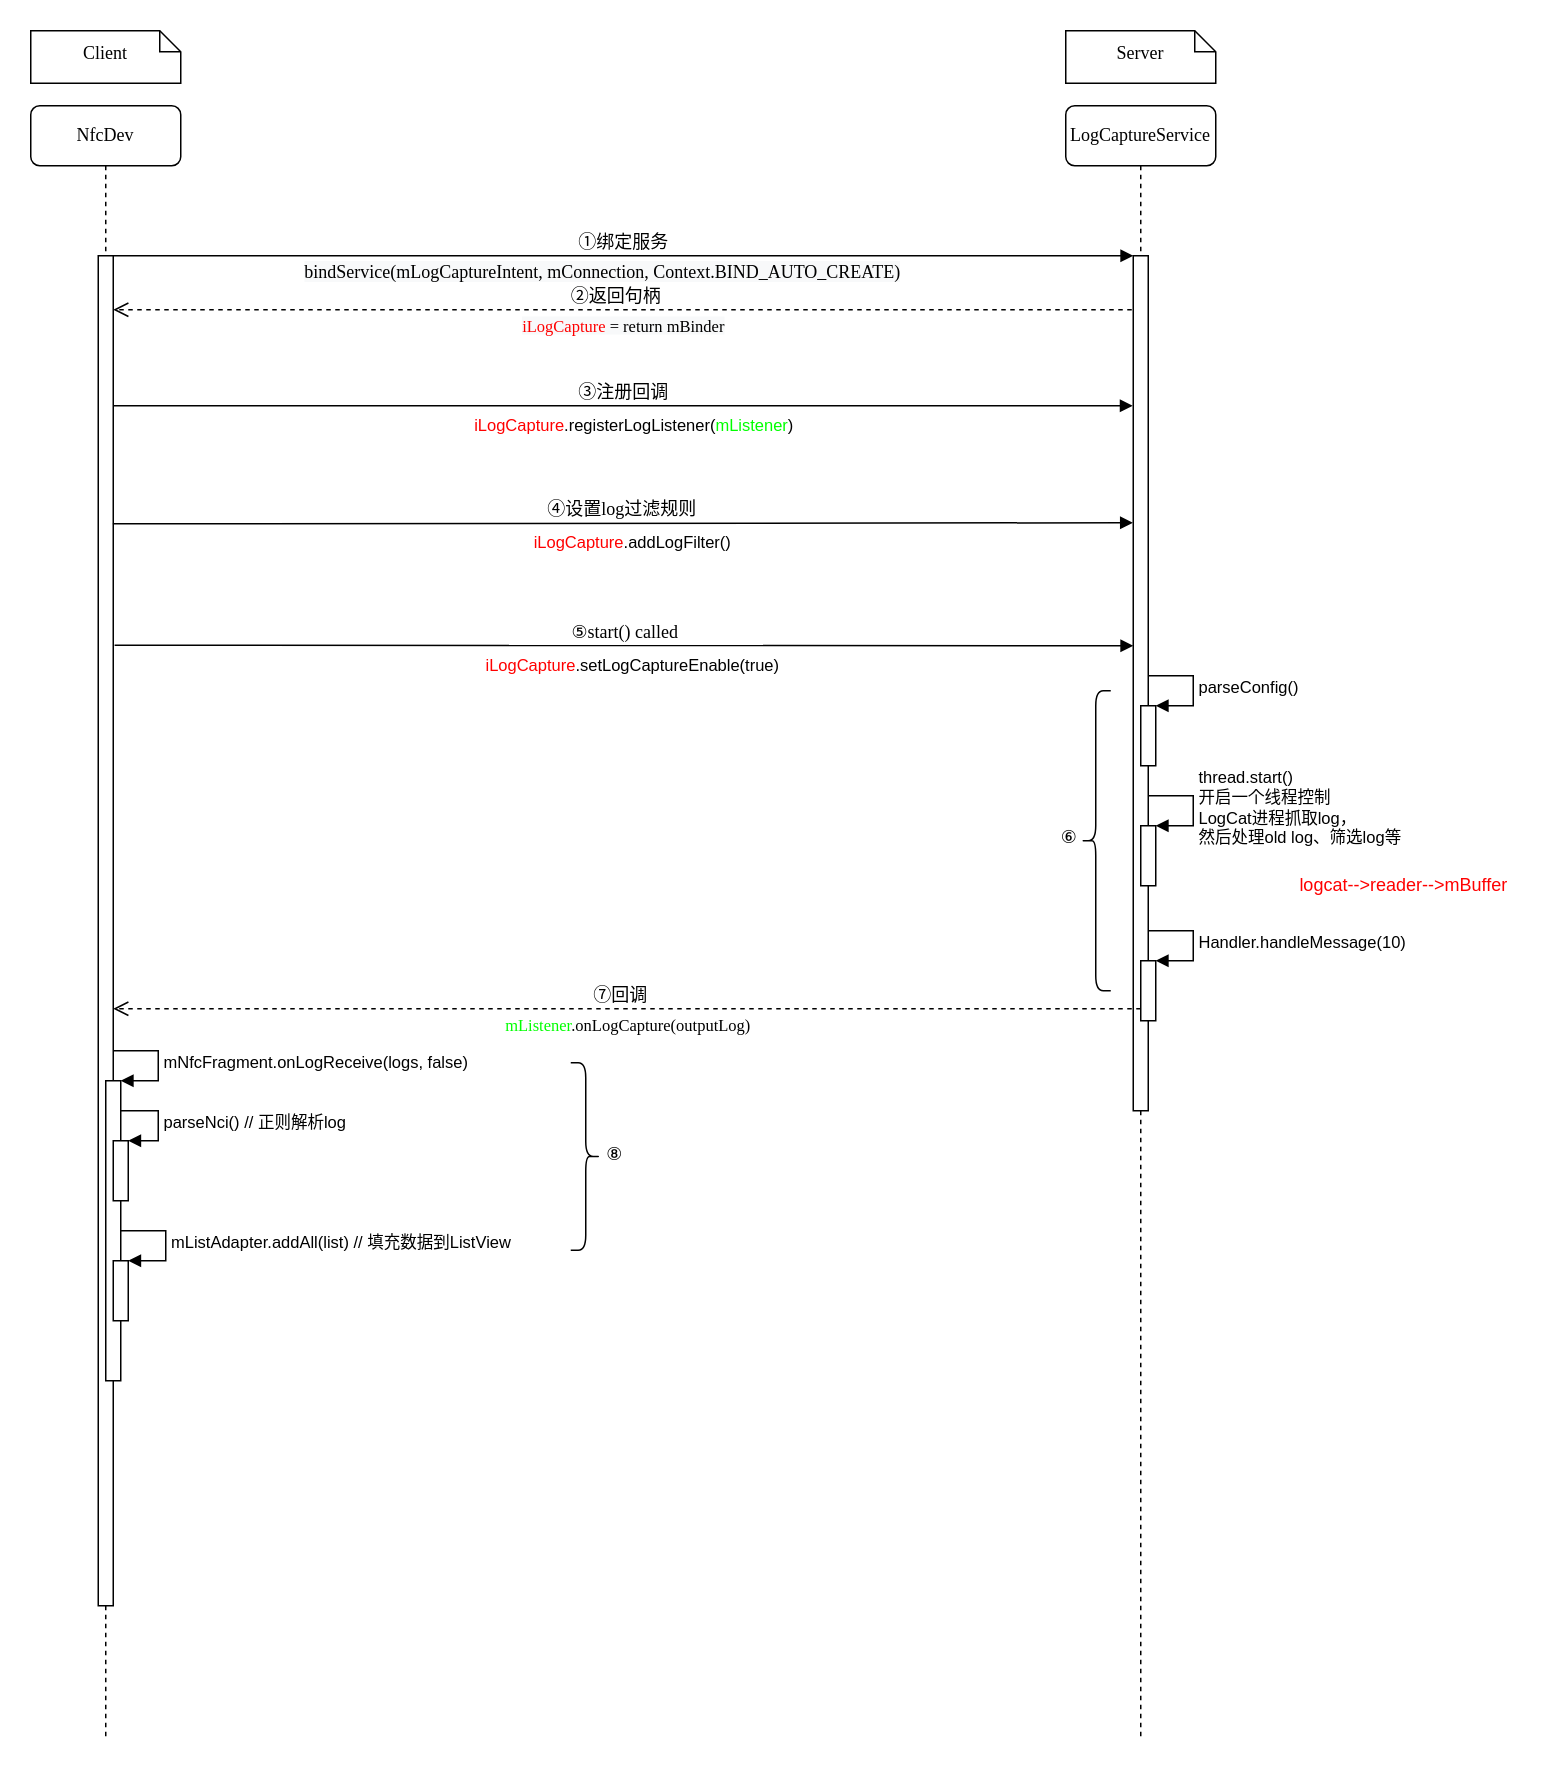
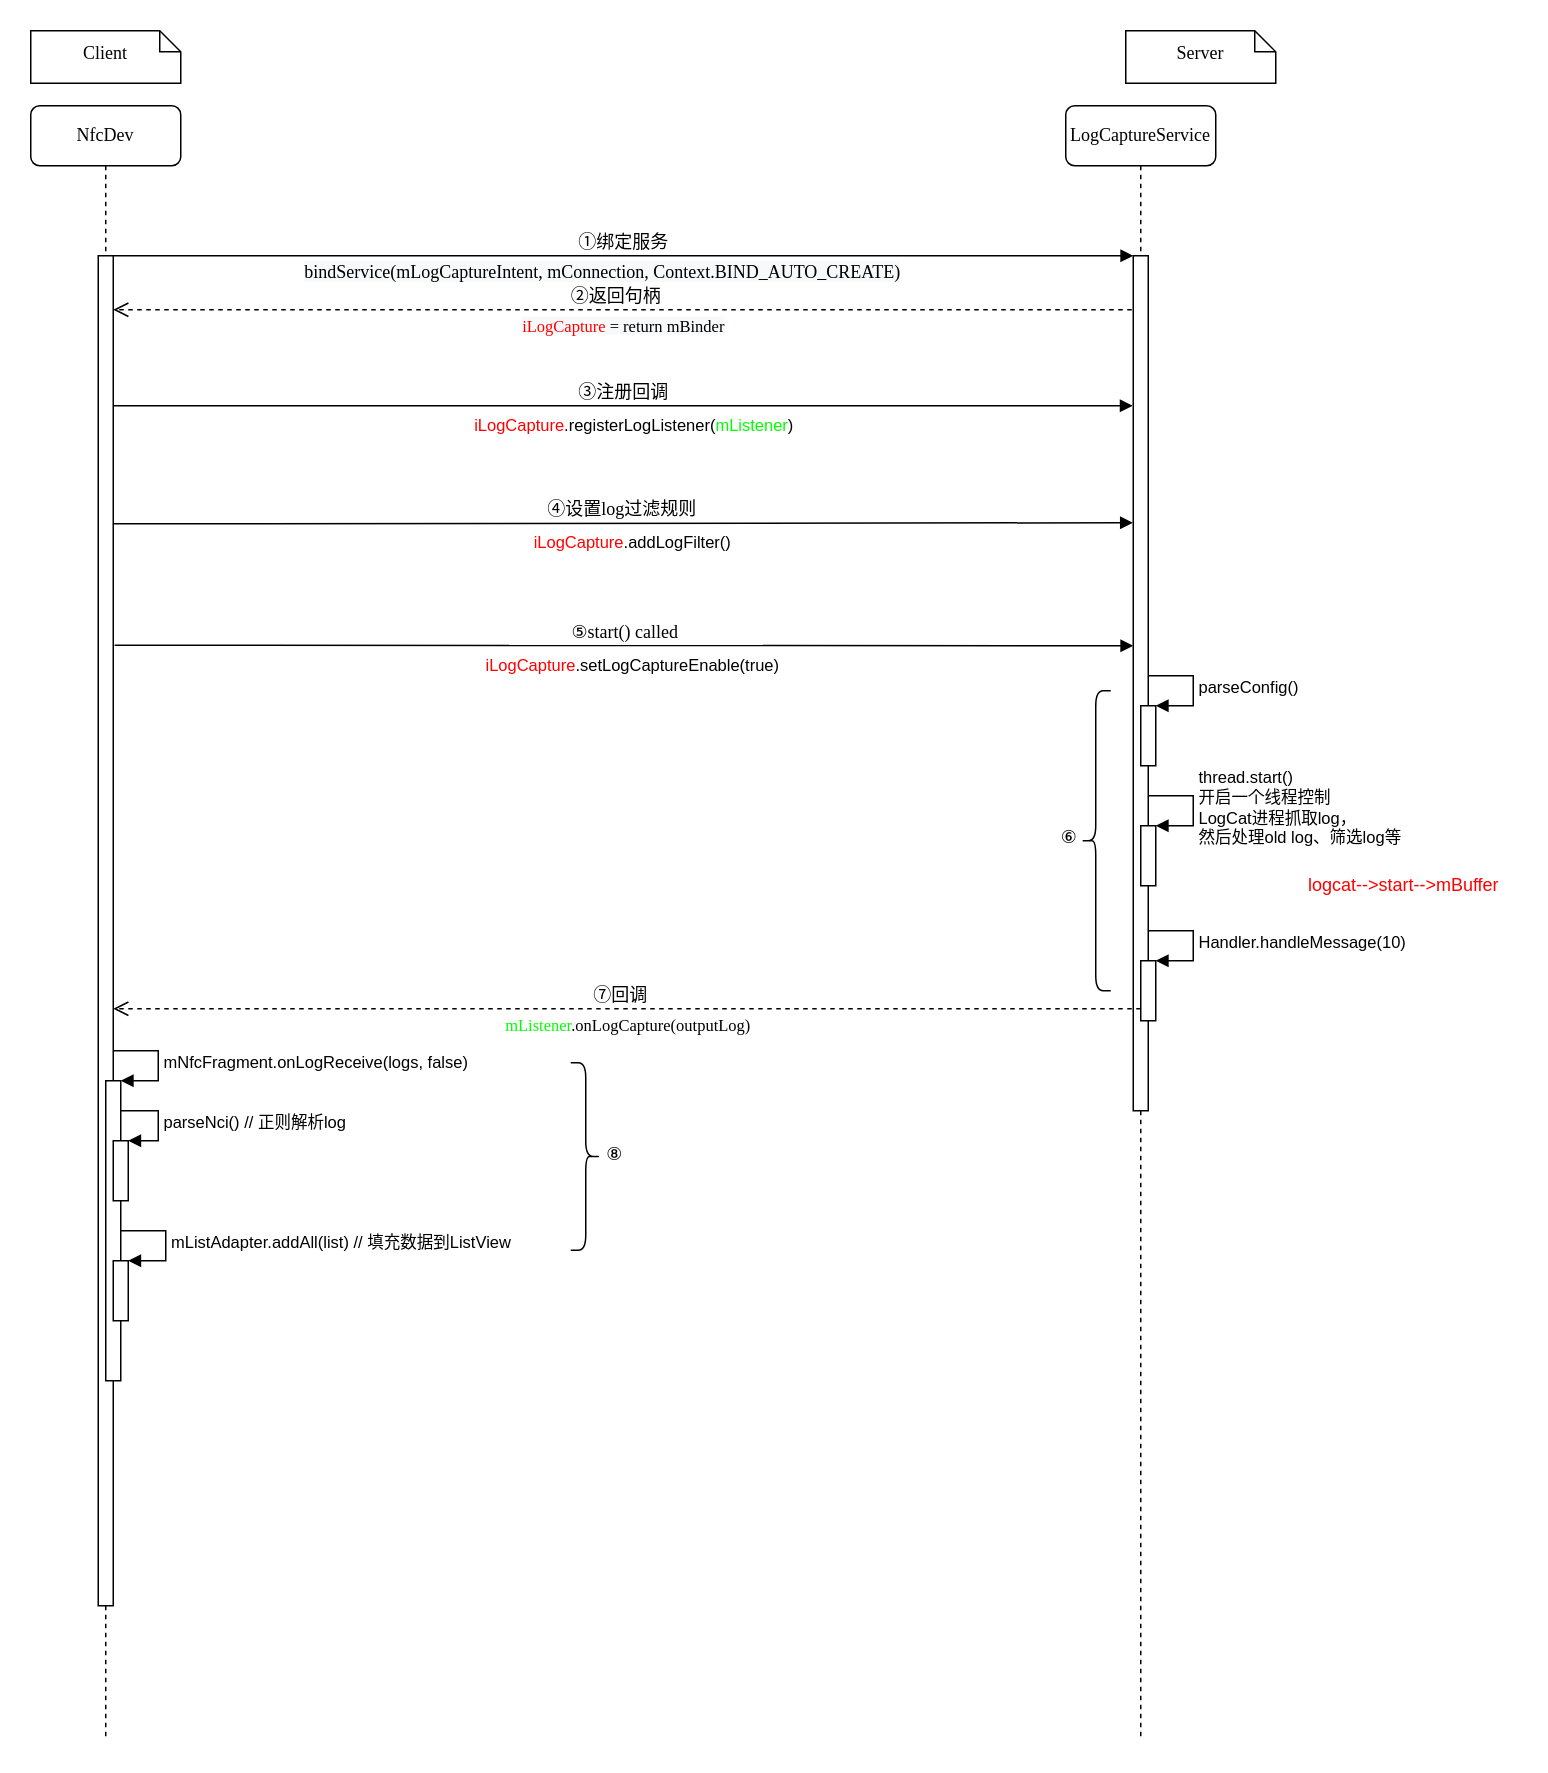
node "Server": moved (1141, 57) -> (1201, 57)
node "logcat-->reader-->mBuffer": label "logcat-->reader-->mBuffer" -> "logcat-->start-->mBuffer"
